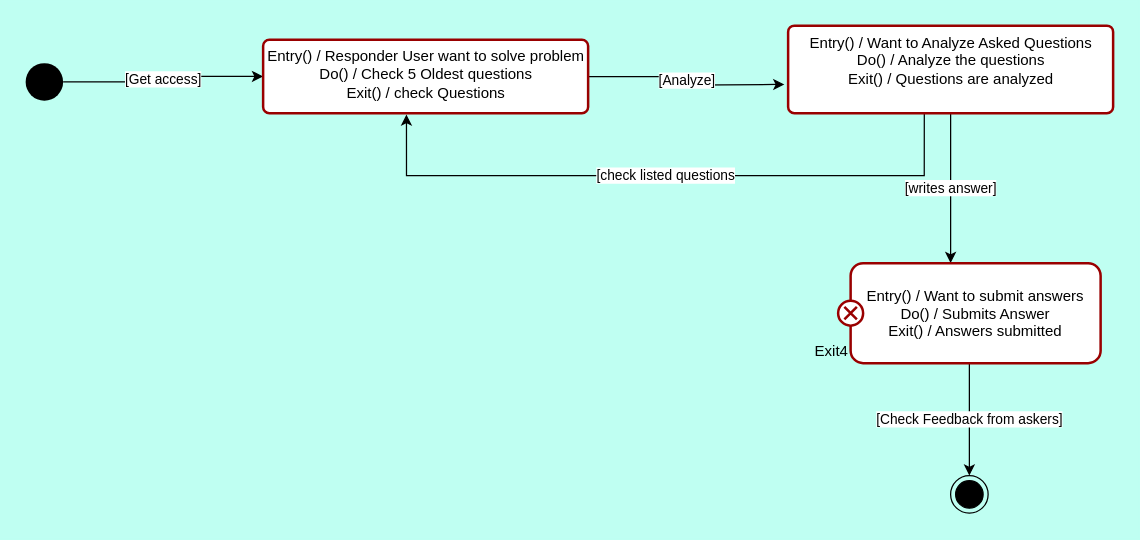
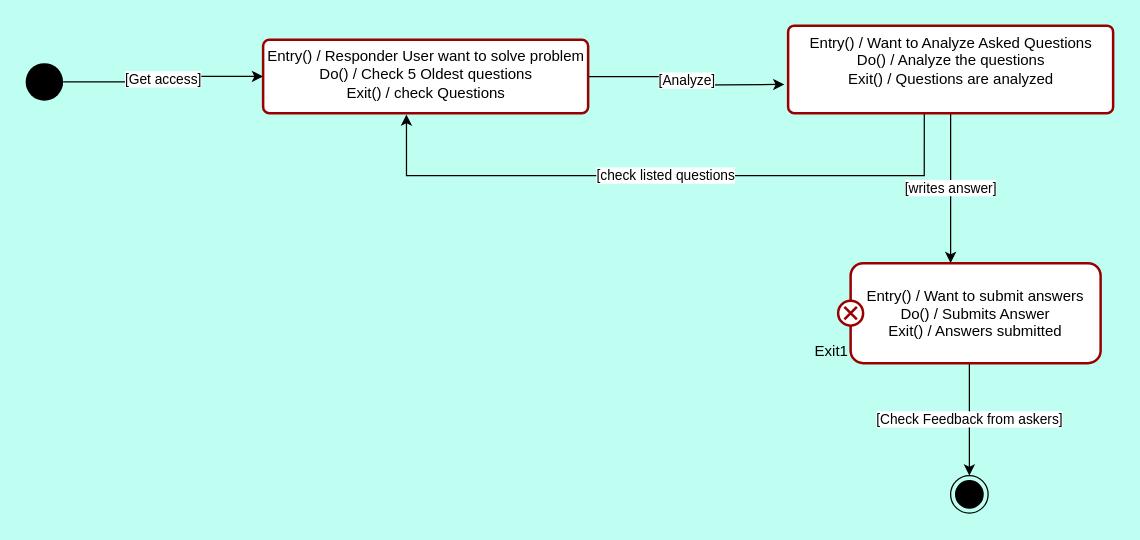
node "Exit4": label "Exit4" -> "Exit1"
